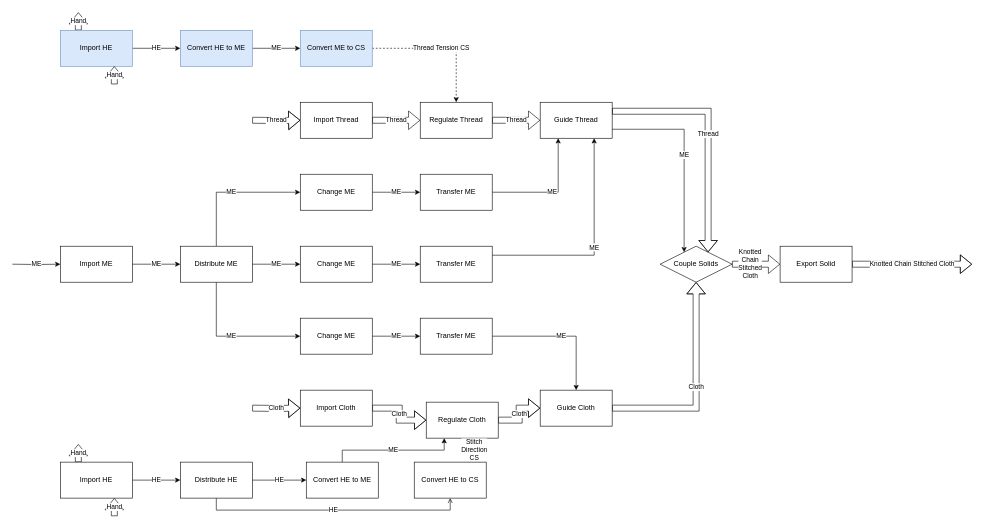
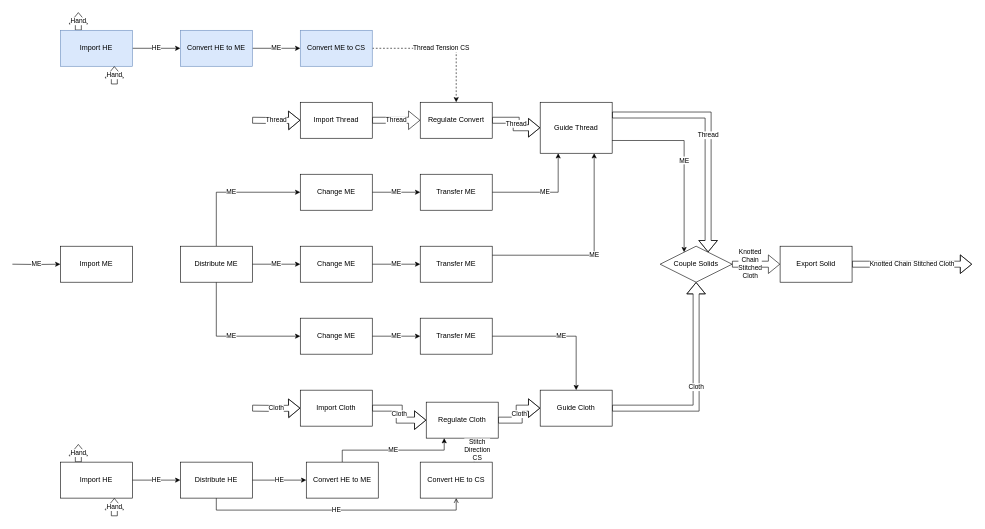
node "Regulate Thread": label "Regulate Thread" -> "Regulate Convert"
node "Guide Thread": size 72x36 -> 72x51
edge "Import ME" -> "Distribute ME": removed, label "ME"
node "Convert HE to CS": moved (450, 480) -> (456, 480)
